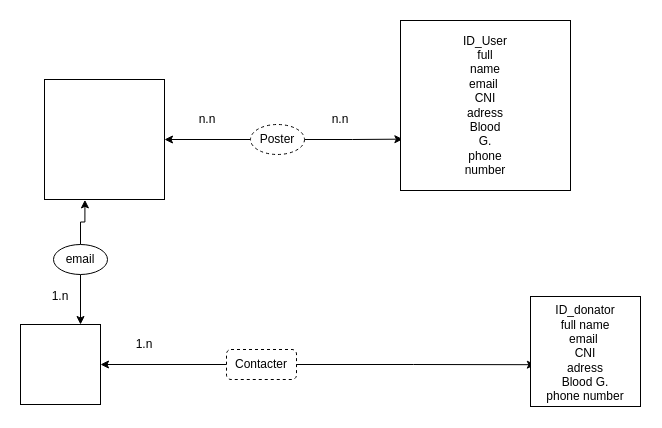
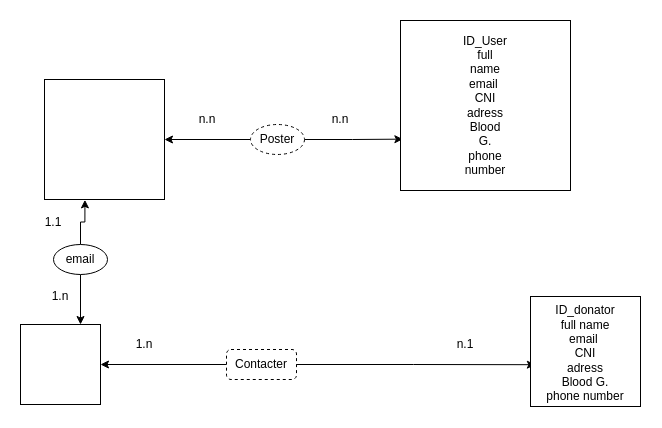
node "1.1": added
node "n.1": added
